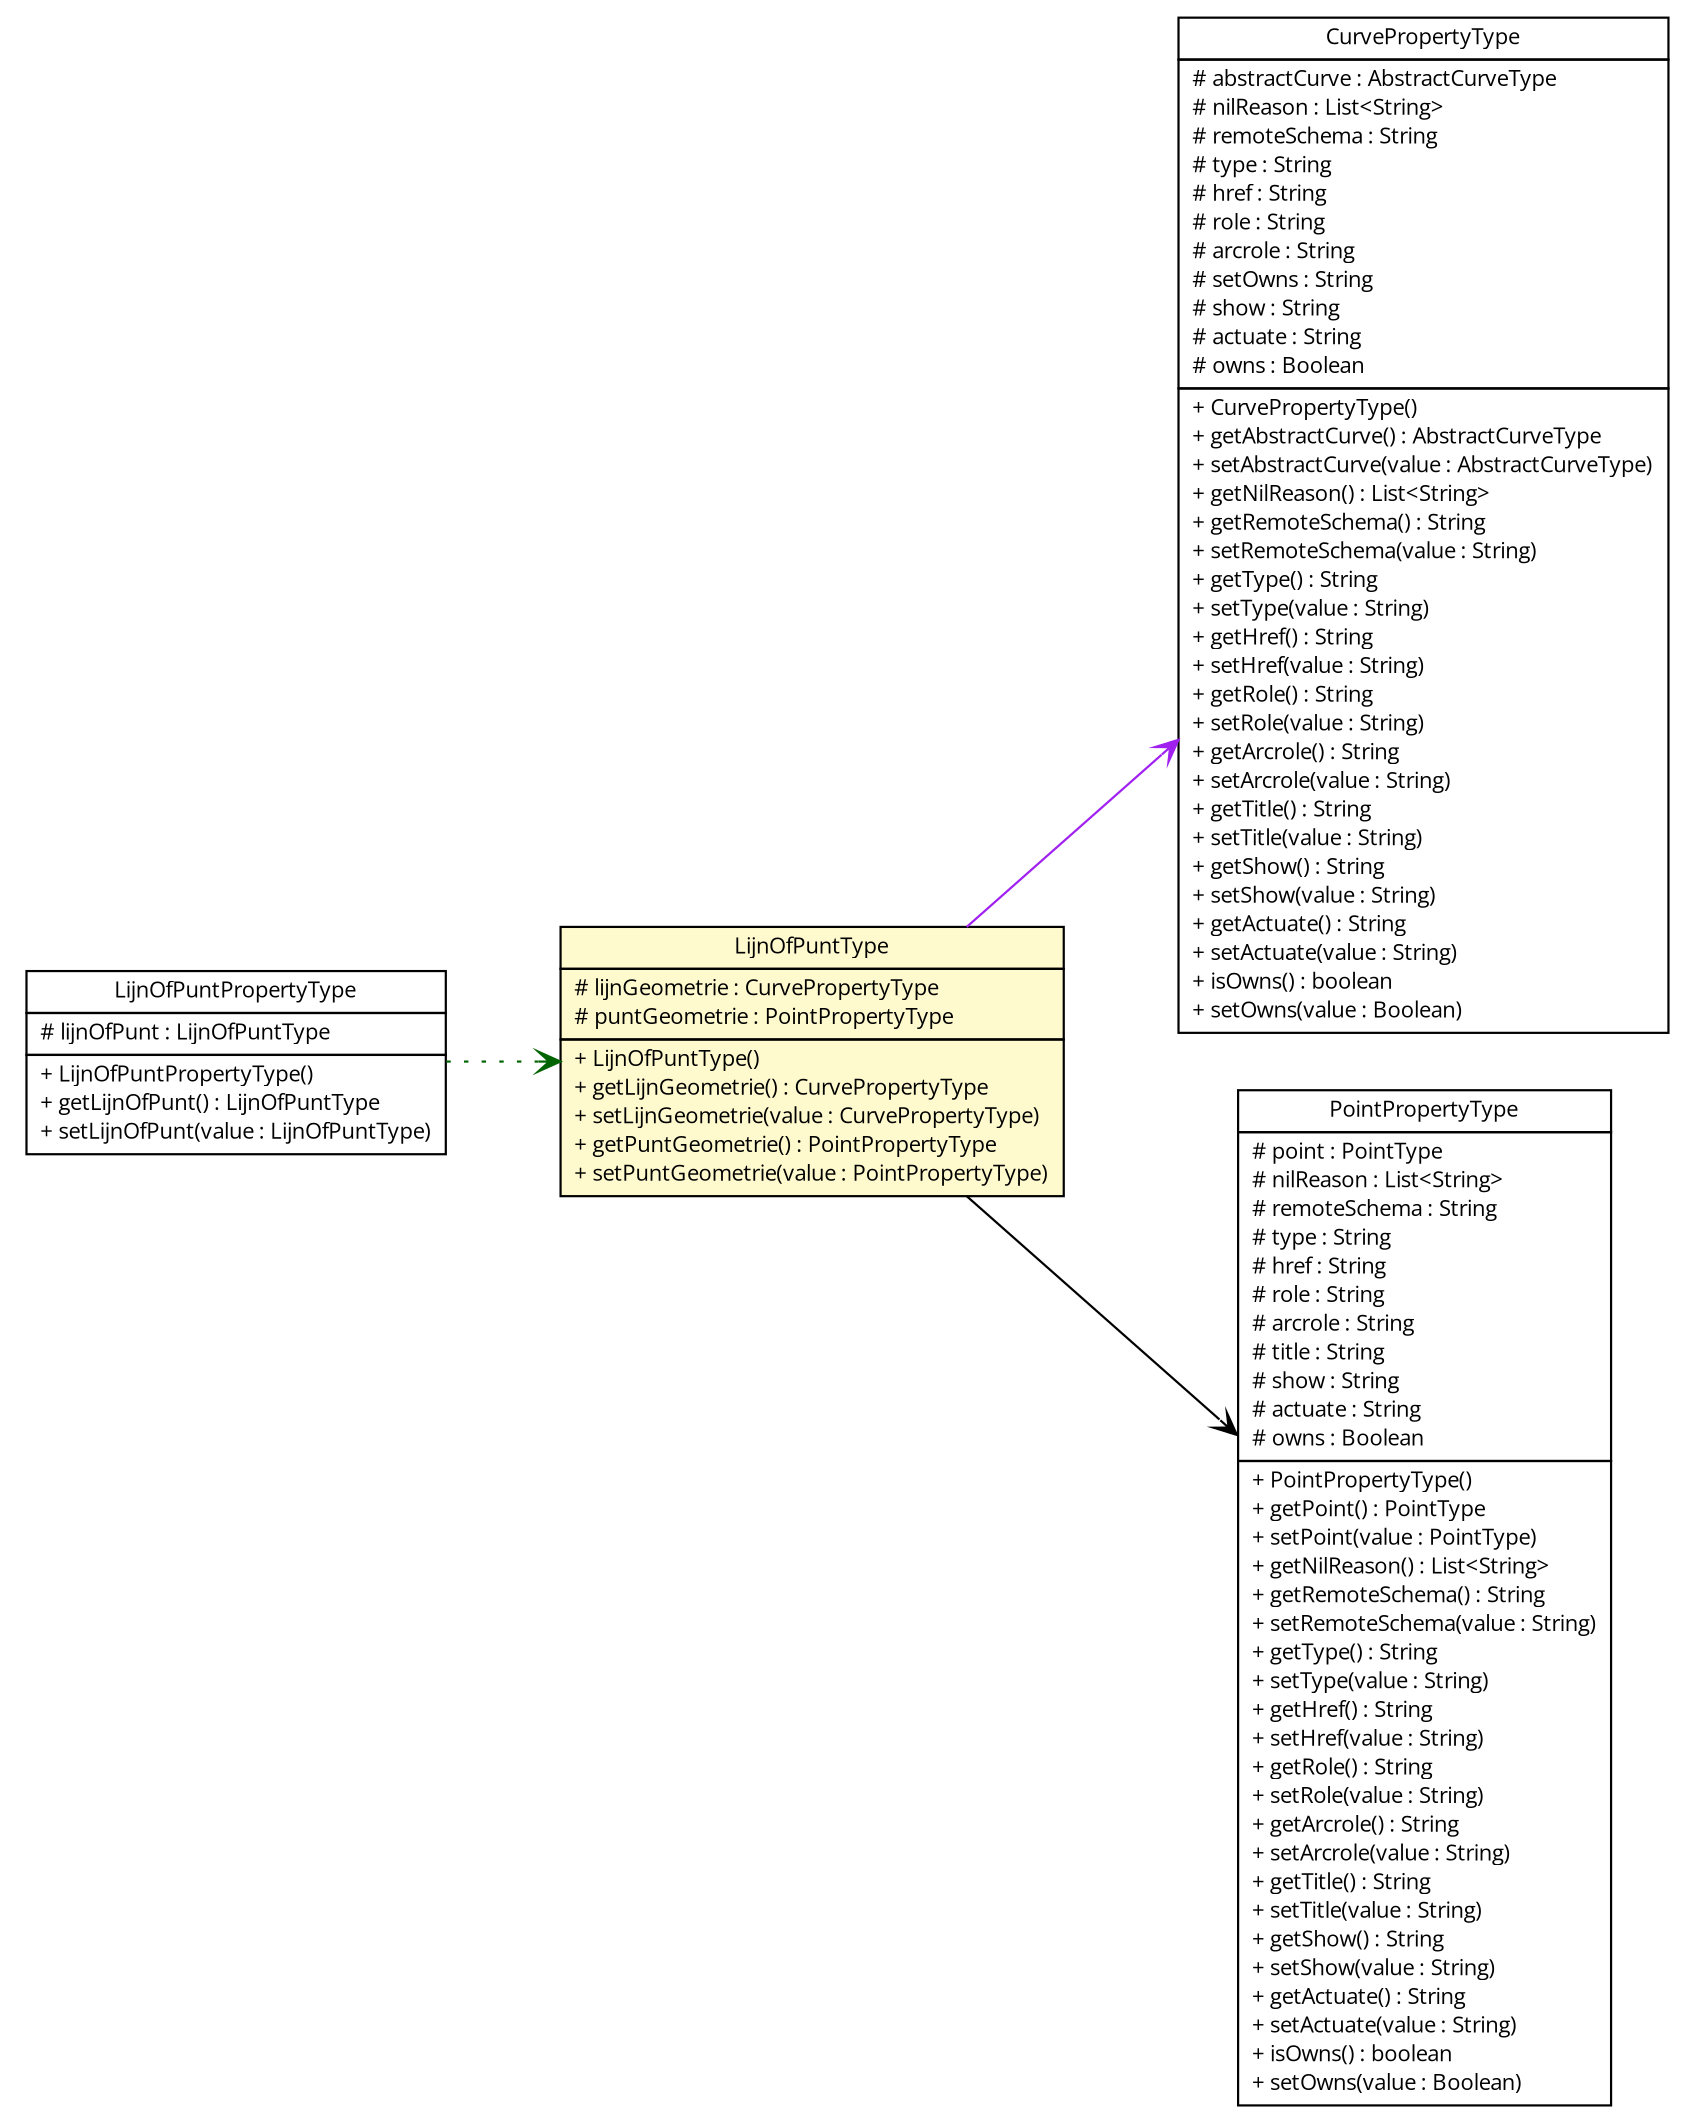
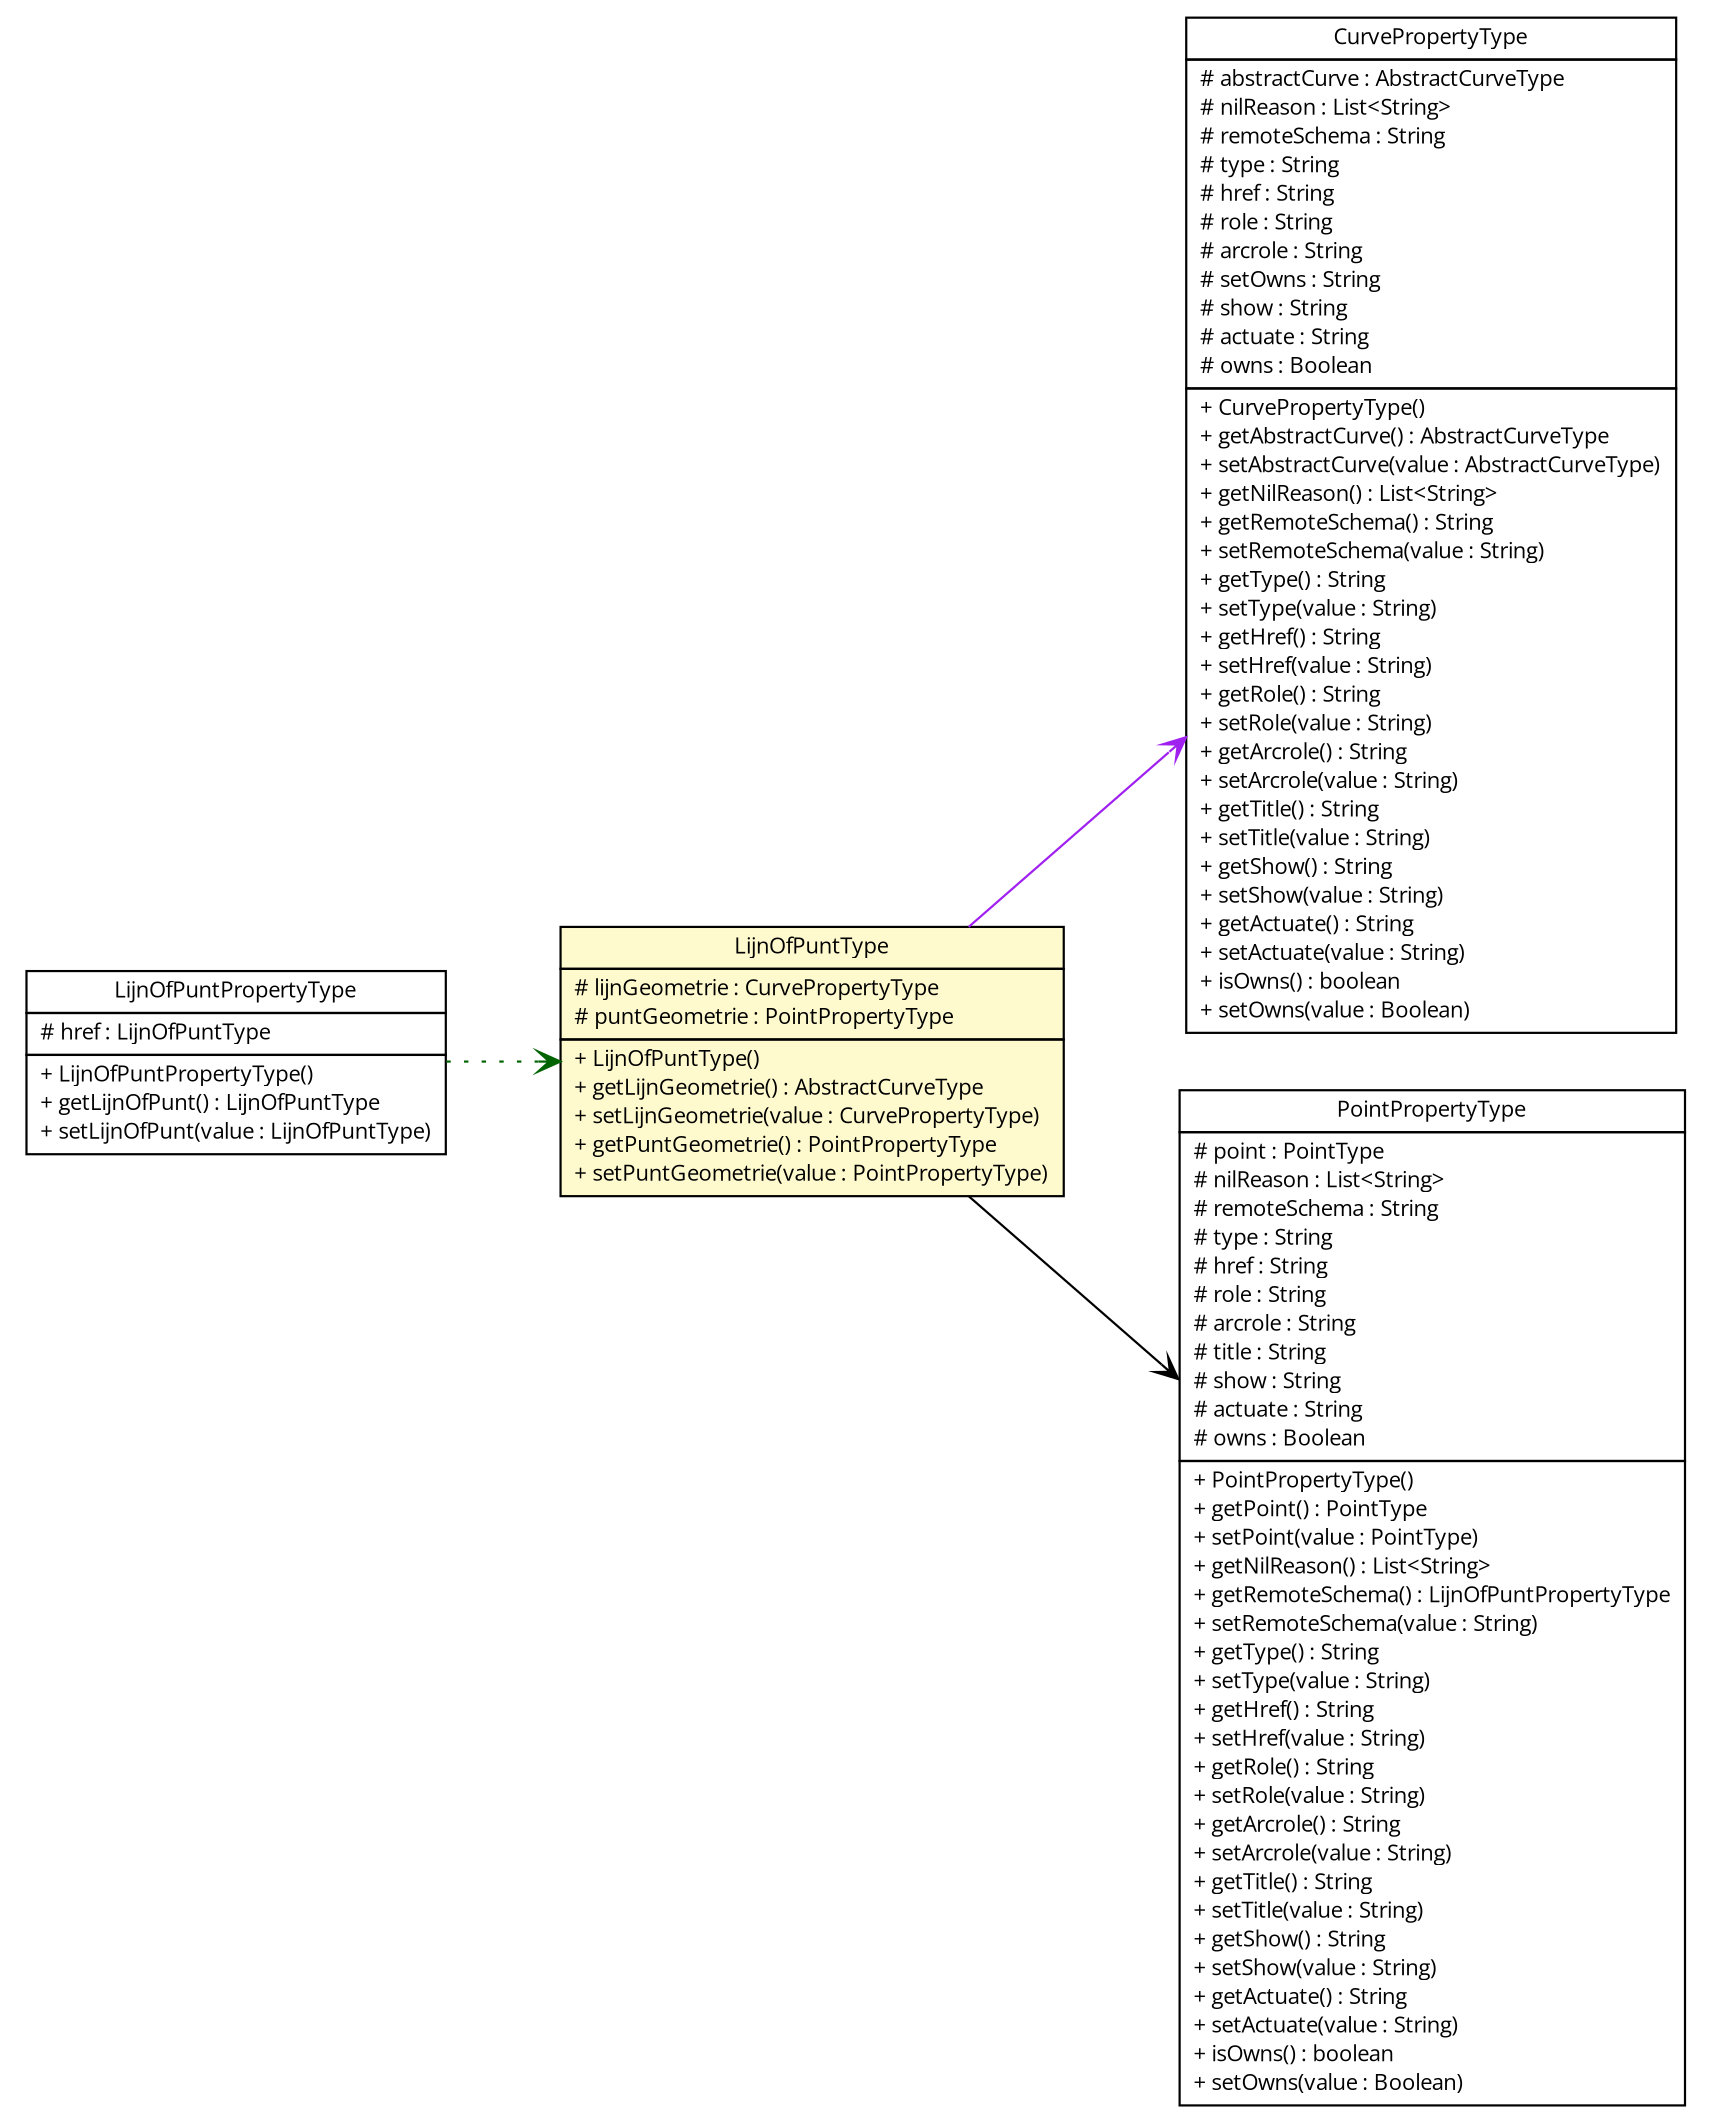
node "LijnOfPuntPropertyType": text "# lijnOfPunt : LijnOfPuntType" -> "# href : LijnOfPuntType"
node "LijnOfPuntType": text "+ getLijnGeometrie() : CurvePropertyType" -> "+ getLijnGeometrie() : AbstractCurveType"
node "PointPropertyType": text "+ getRemoteSchema() : String" -> "+ getRemoteSchema() : LijnOfPuntPropertyType"
